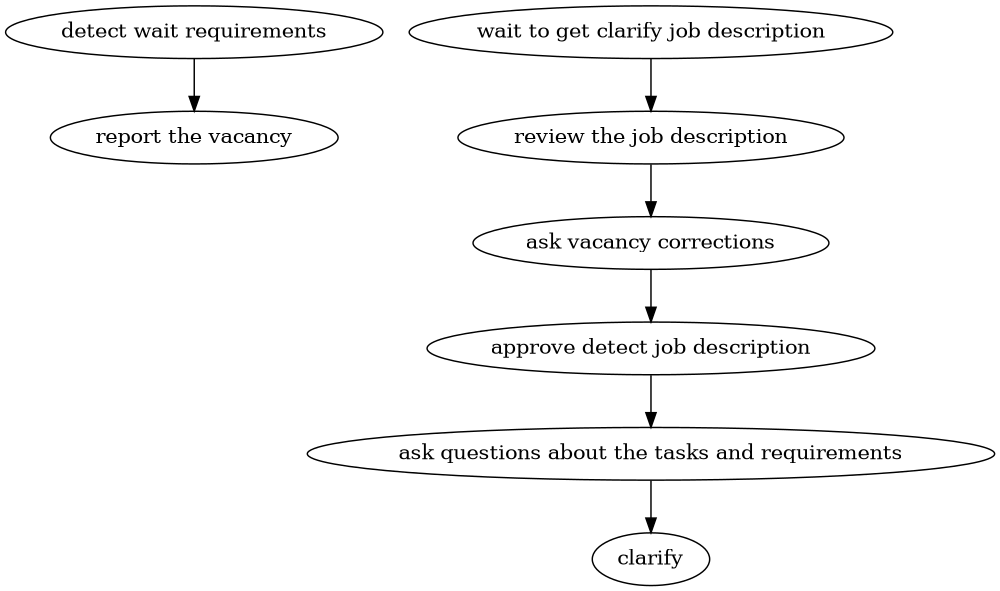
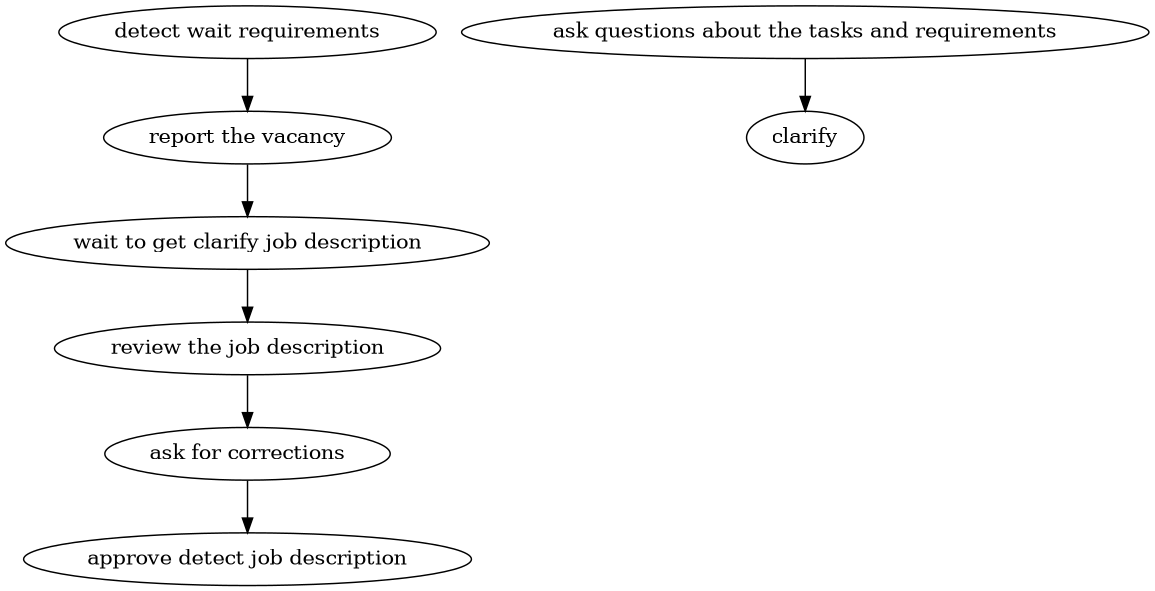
edge "report the vacancy" -> "wait to get clarify job description": added
node "ask vacancy corrections": label "ask vacancy corrections" -> "ask for corrections"
edge "approve detect job description" -> "ask questions about the tasks and requirements": removed
